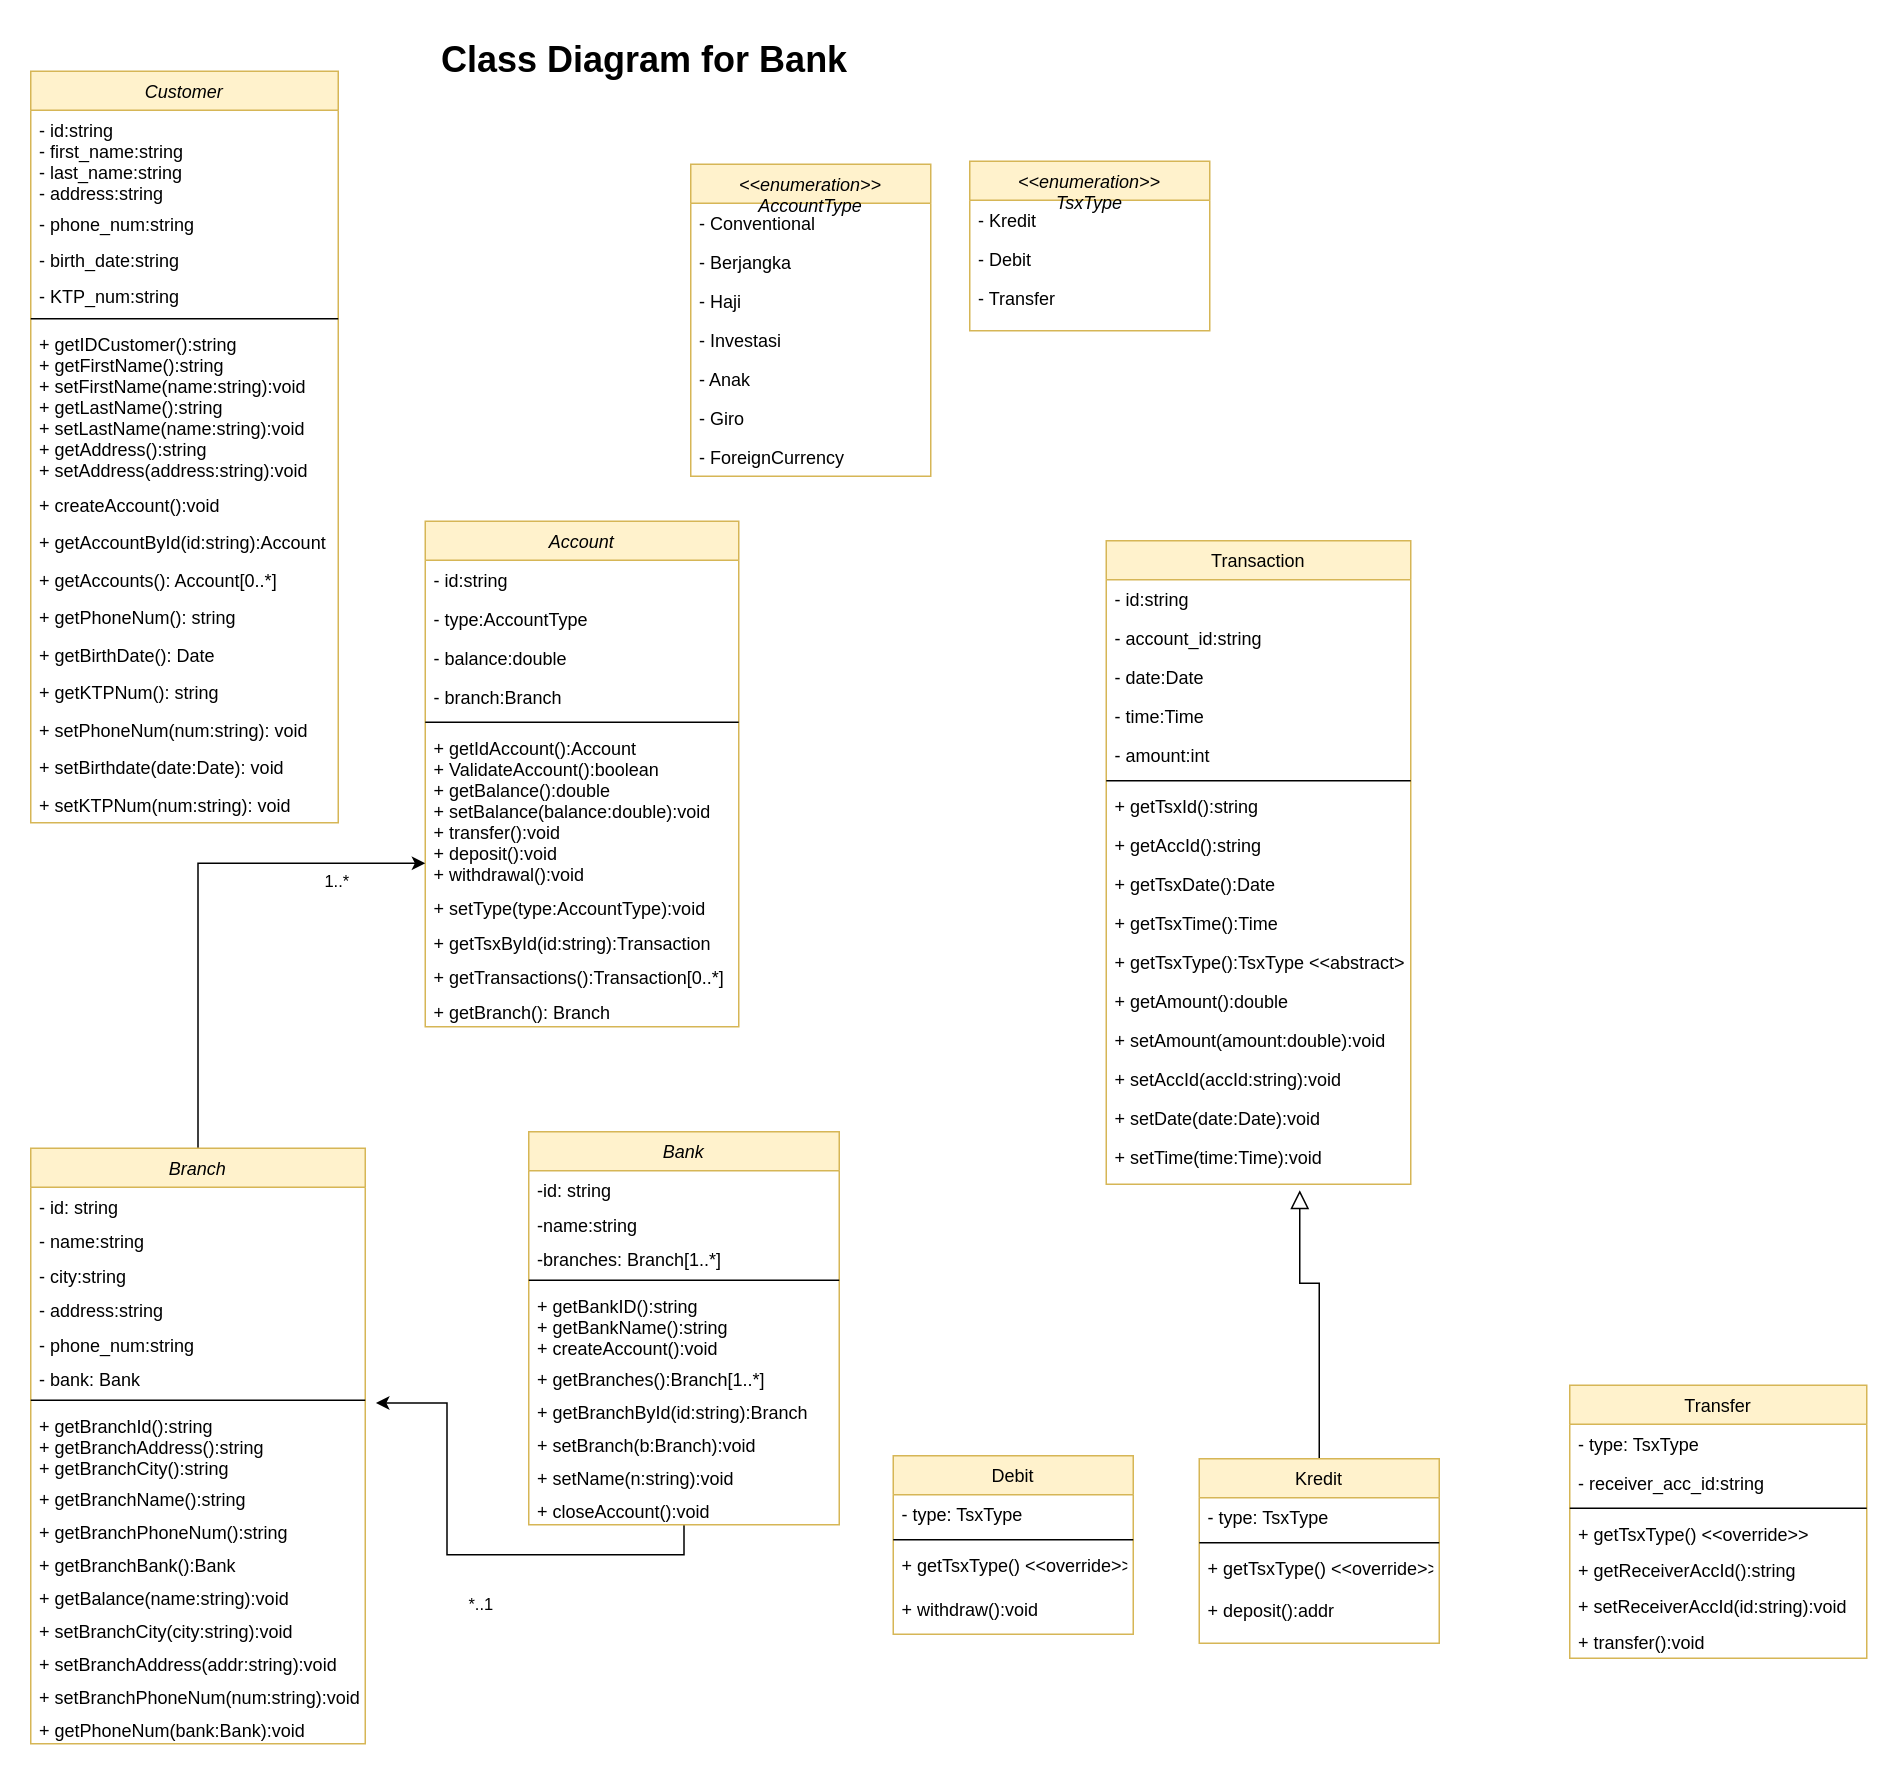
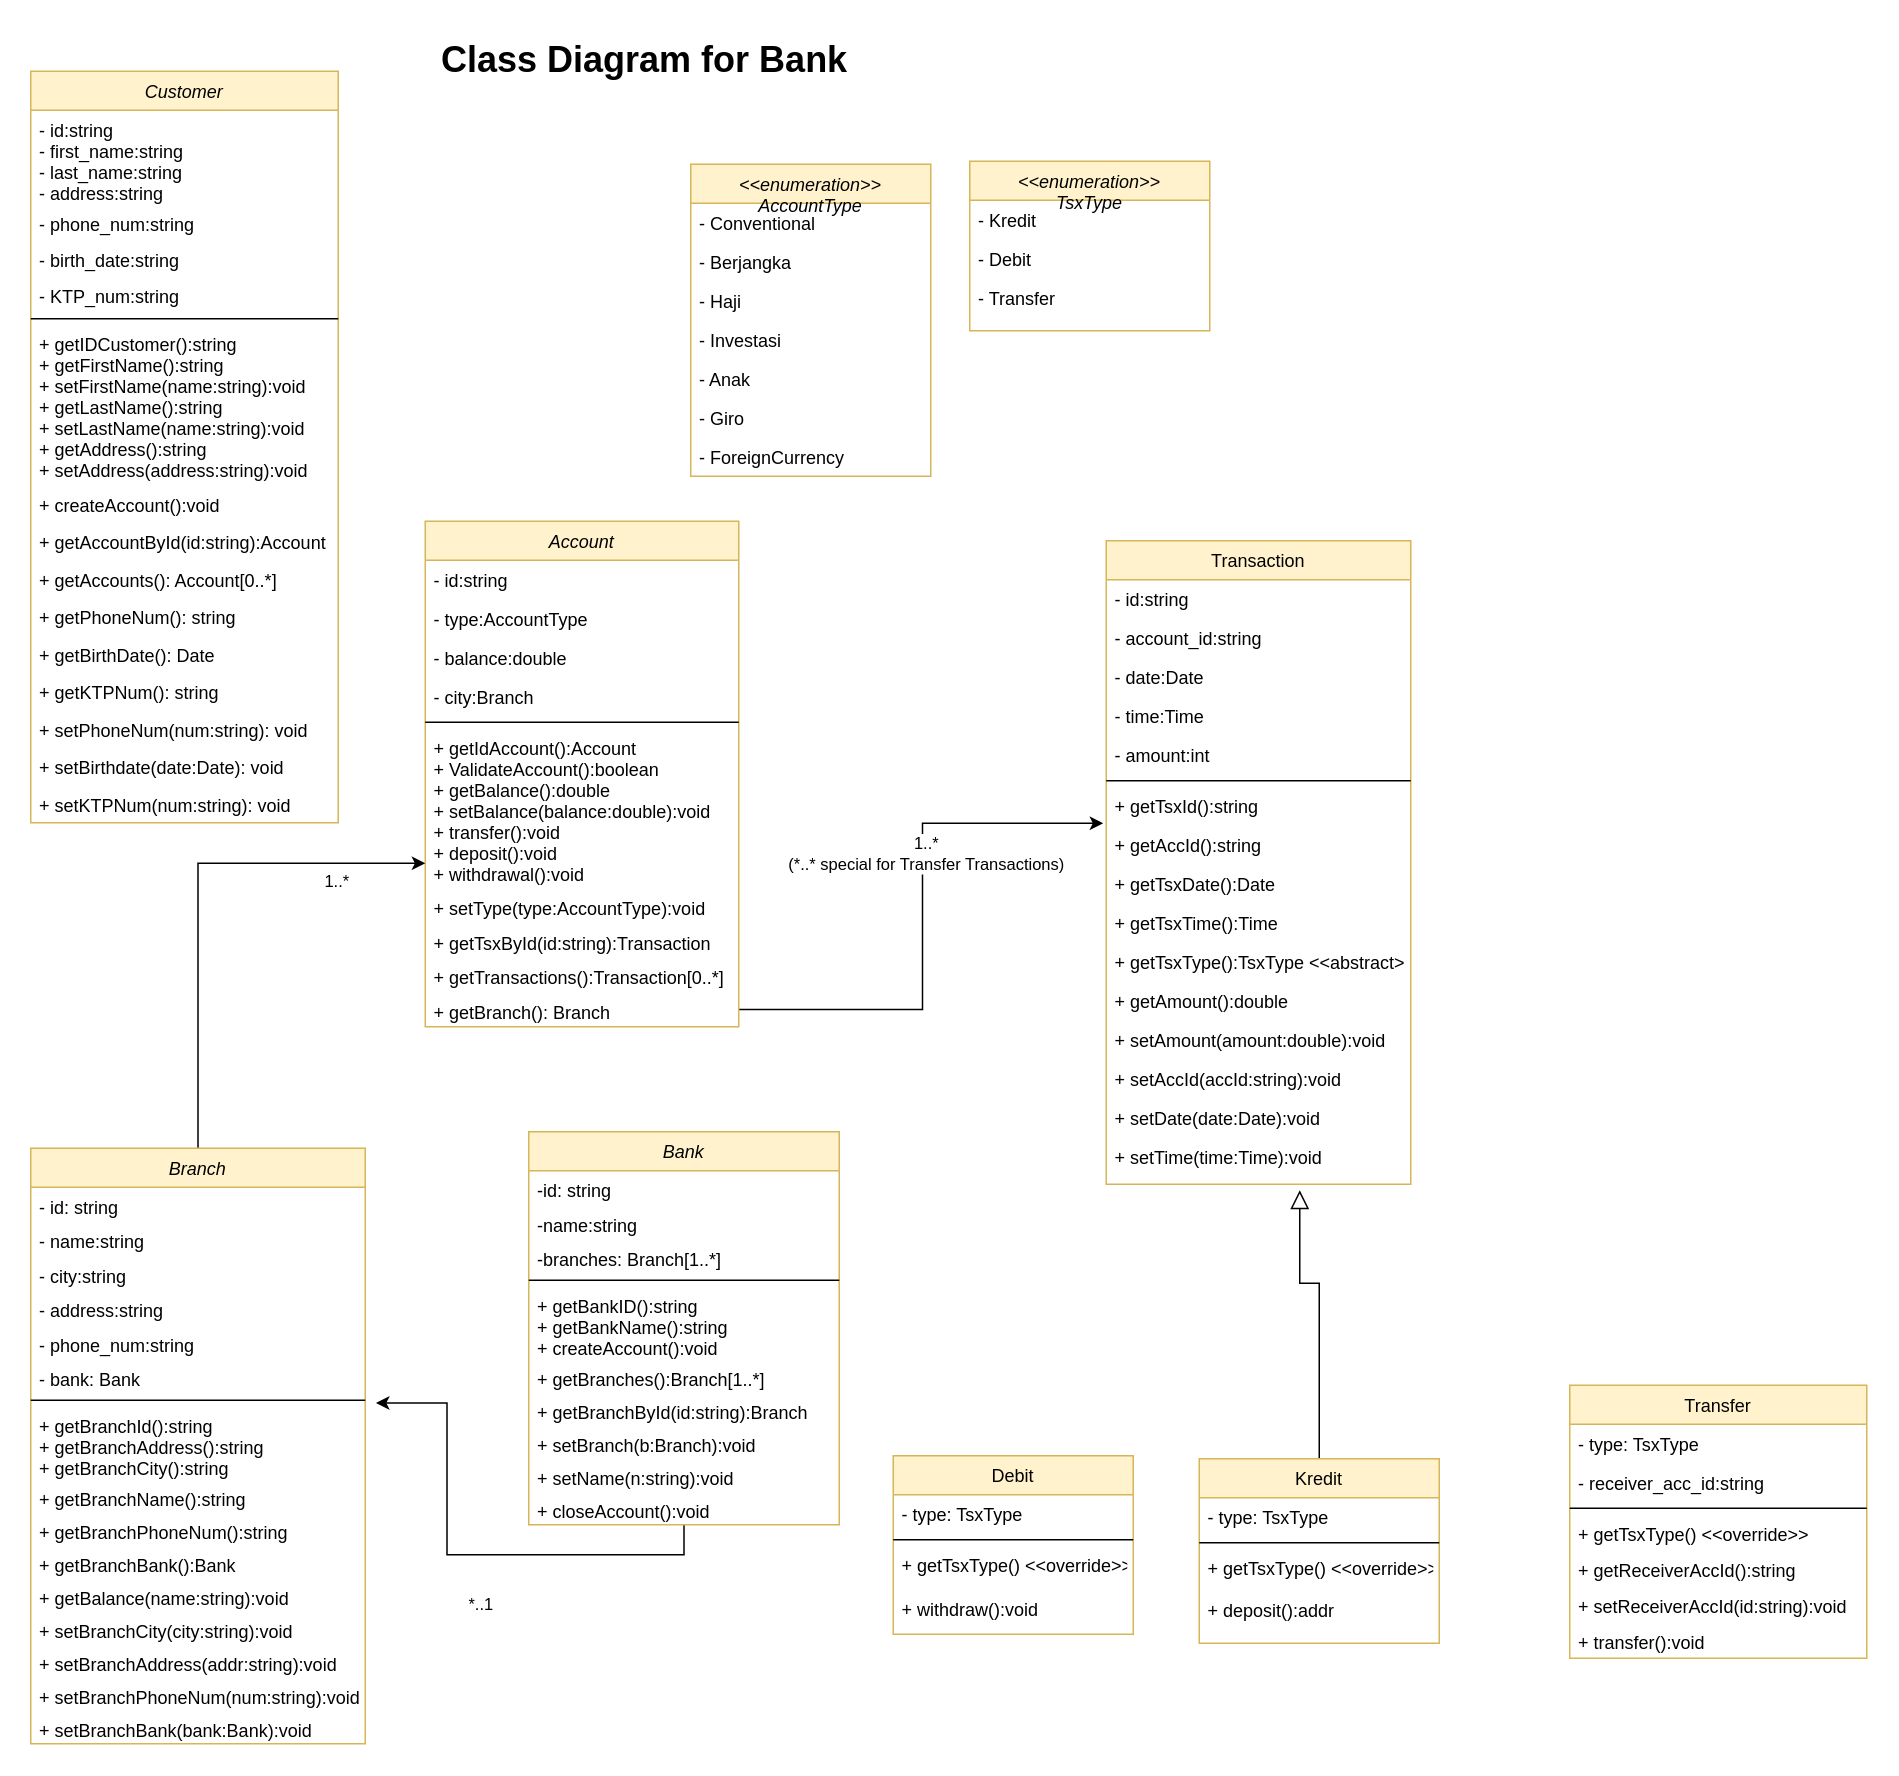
node "- branch:Branch": label "- branch:Branch" -> "- city:Branch"
edge "+ getBranch(): Branch" -> "+ getAccId():string": added, label "1..* (*..* special for Transfer Transactions)"
node "+ getPhoneNum(bank:Bank):void": label "+ getPhoneNum(bank:Bank):void" -> "+ setBranchBank(bank:Bank):void"
